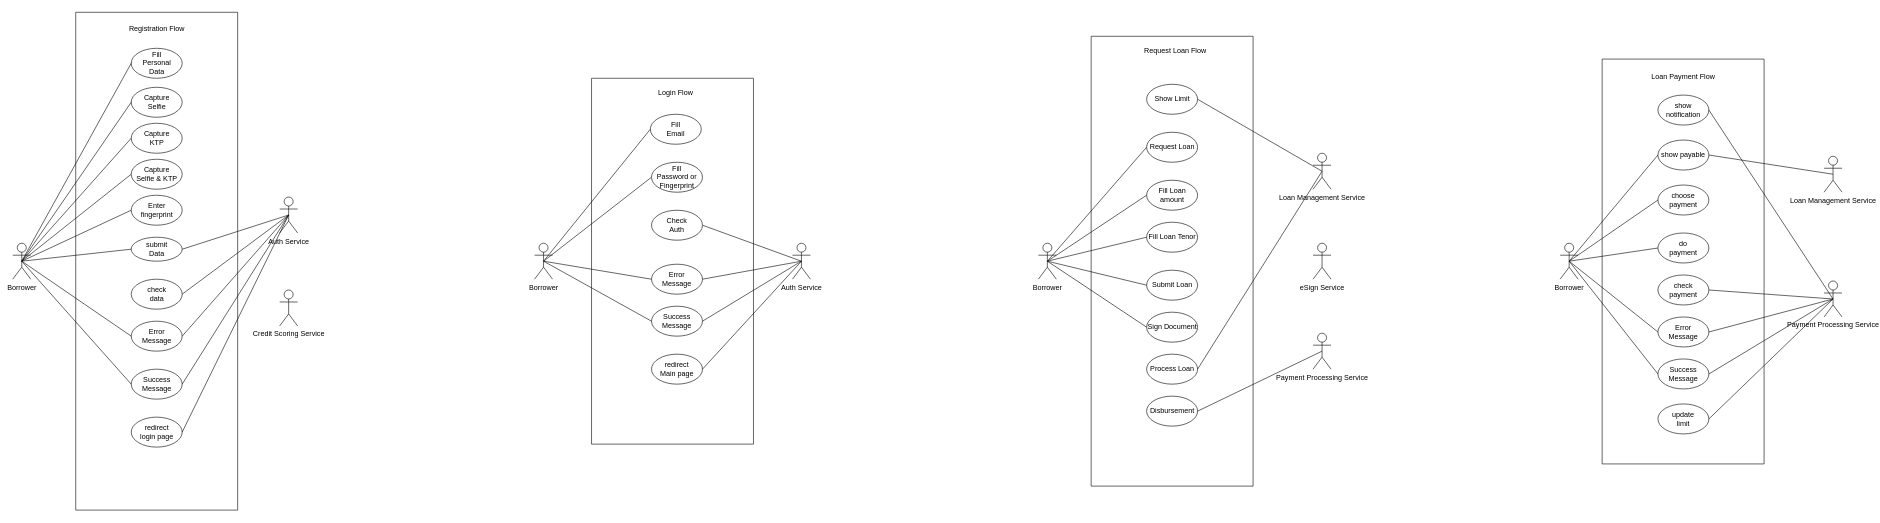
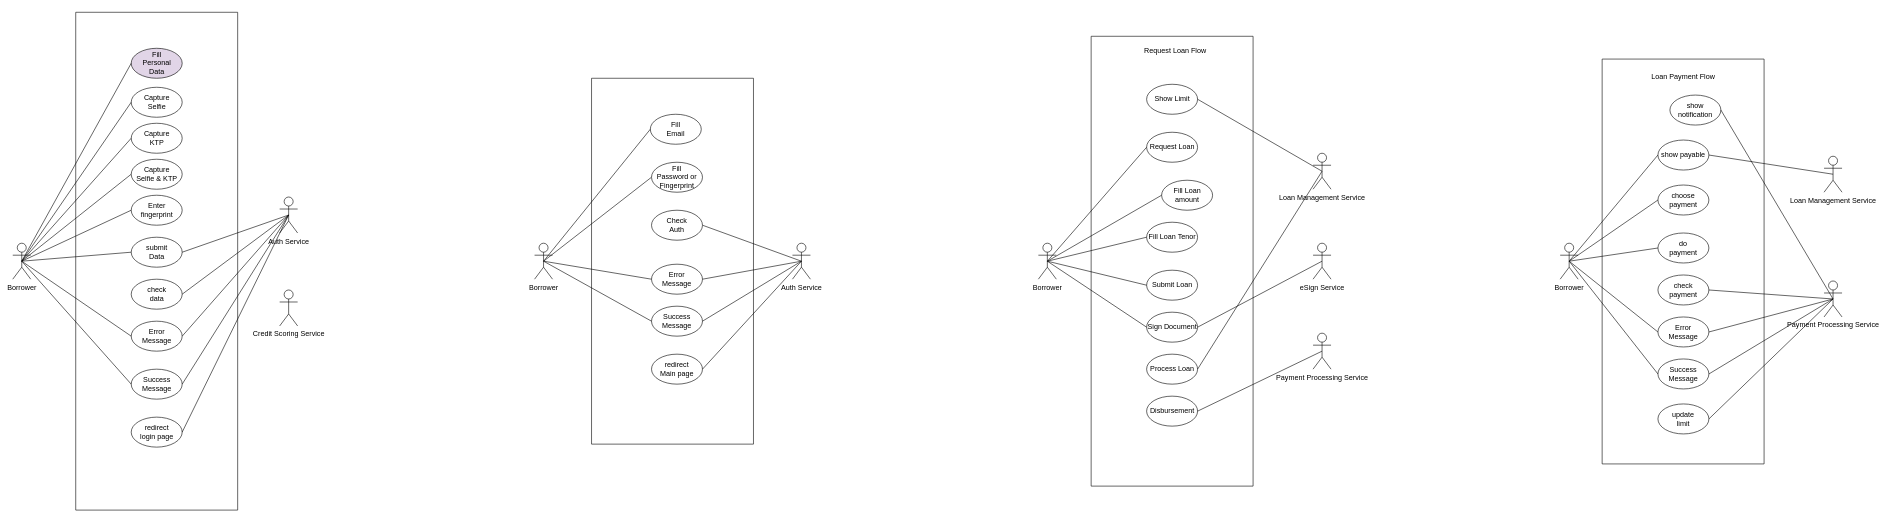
node "Registration Flow": removed
node "Fill Personal Data": fillcolor #ffffff -> #e1d5e7
node "Login Flow": removed
node "show notification": moved (1684, 110) -> (1696, 110)
node "Fill Loan amount": moved (1172, 195) -> (1187, 195)
node "submit Data": size 51x24 -> 51x30
edge "eSign Service" -- "Sign Document": added
